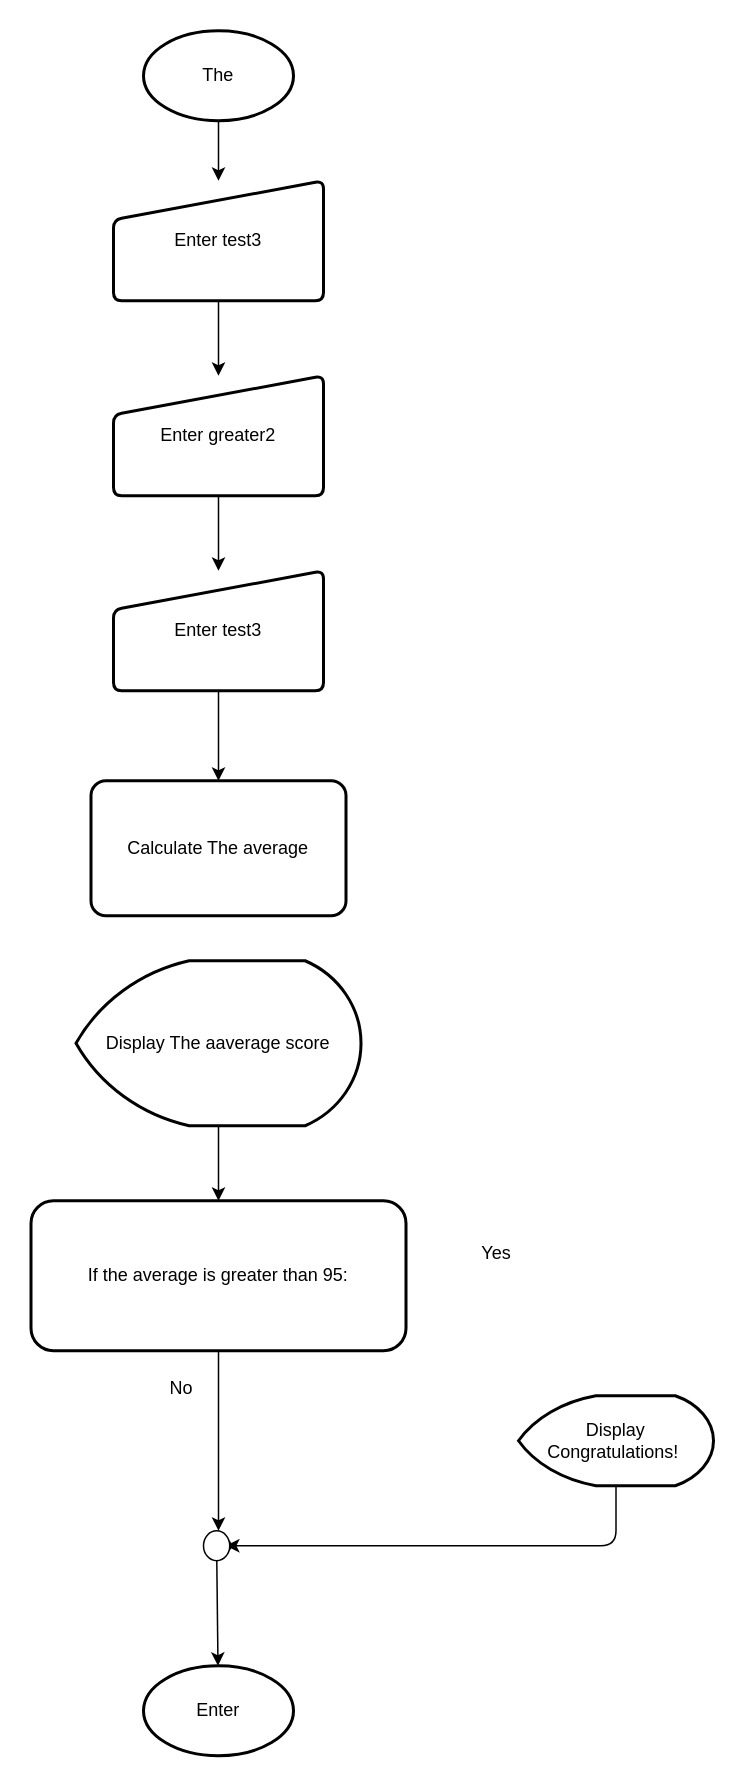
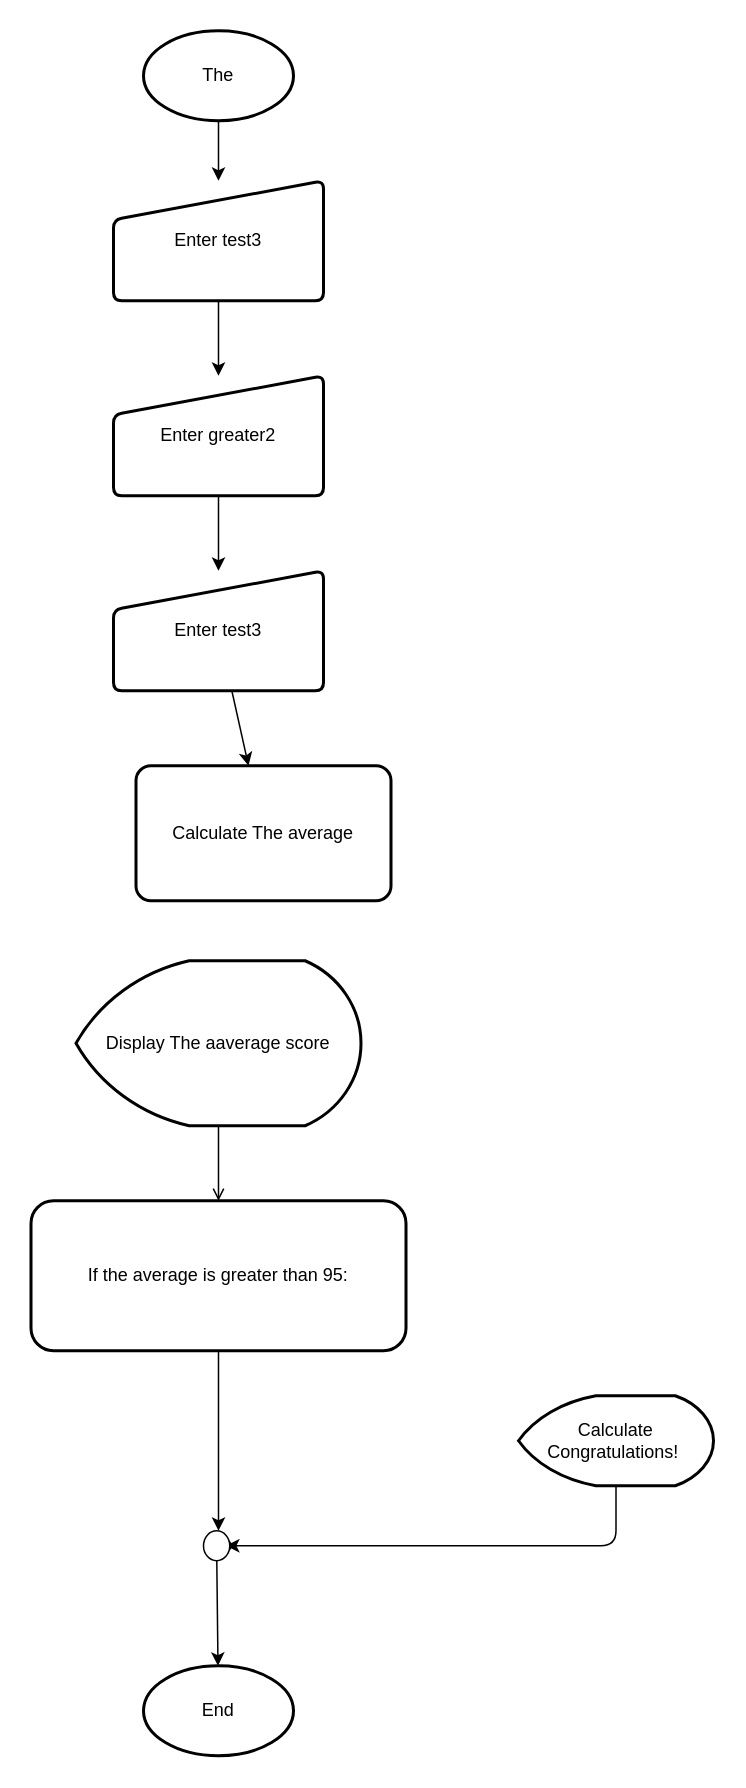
node "Calculate The average": moved (218, 848) -> (263, 833)
edge "Display The aaverage score" -> "If the average is greater than 95:": arrowhead classic -> open
node "Yes": removed
node "No": removed
node "Display Congratulations!": label "Display Congratulations!" -> "Calculate Congratulations!"
node "Enter": label "Enter" -> "End"
